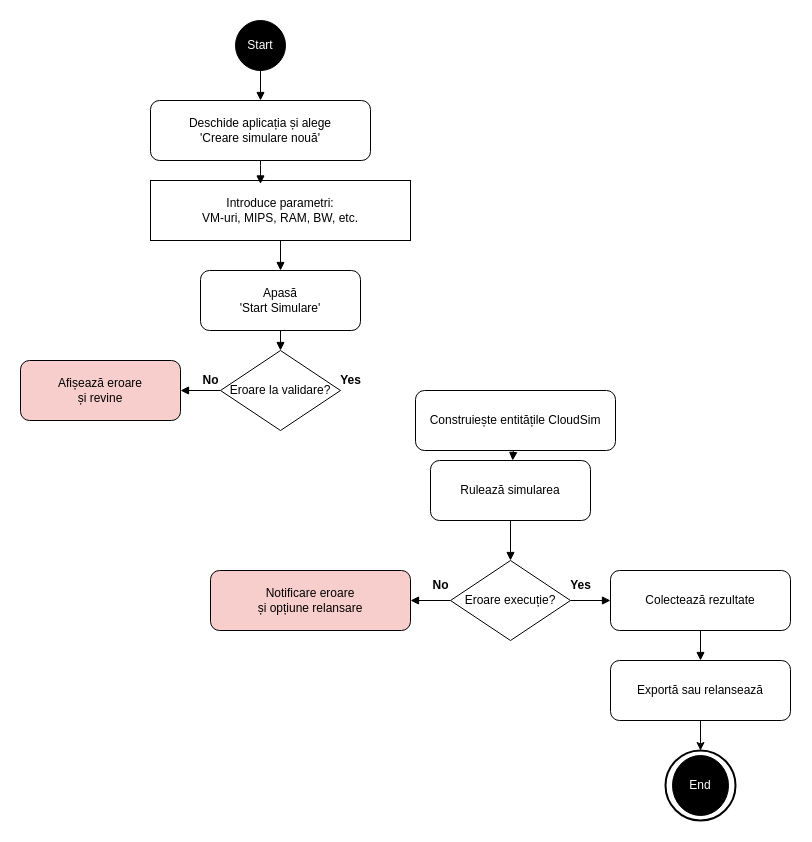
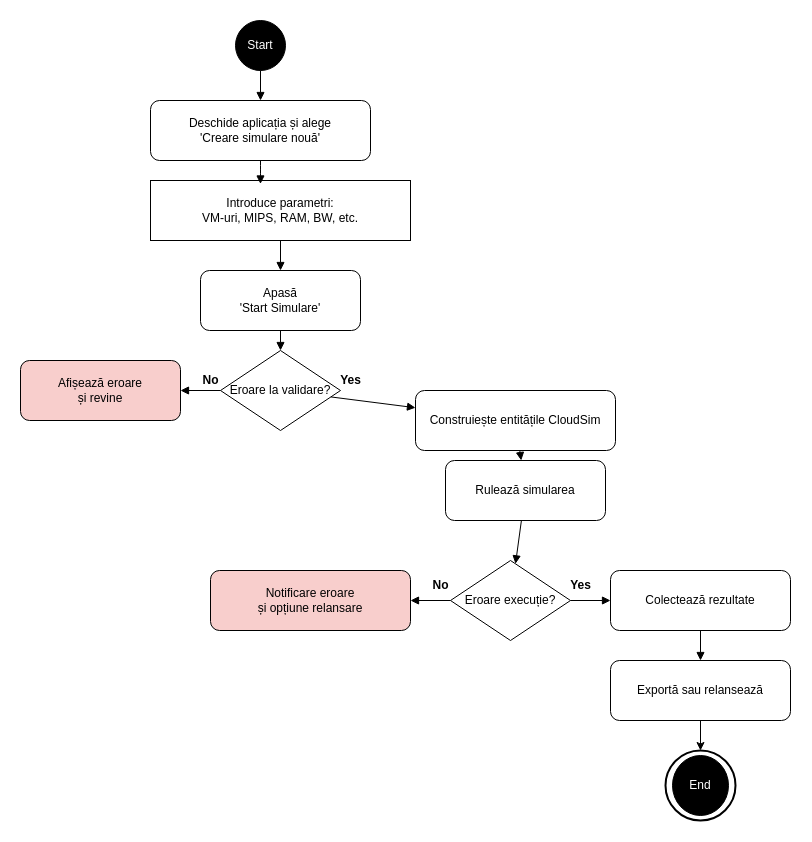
edge "Eroare la validare?" -> "Construiește entitățile CloudSim": added
node "Rulează simularea": moved (511, 491) -> (526, 491)
